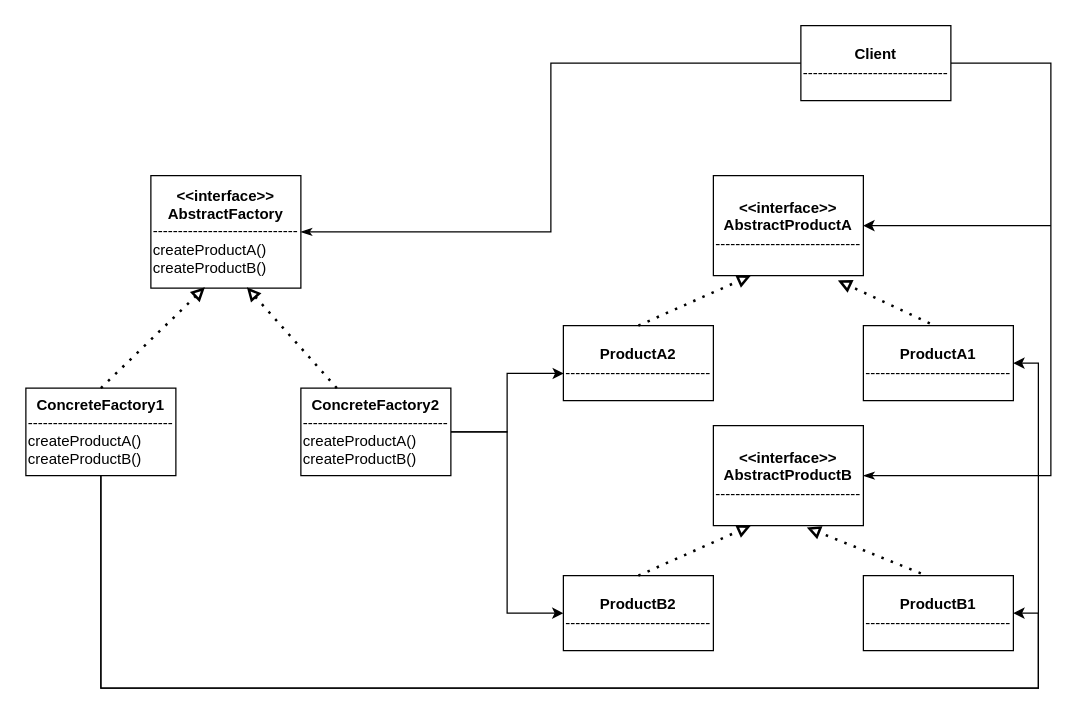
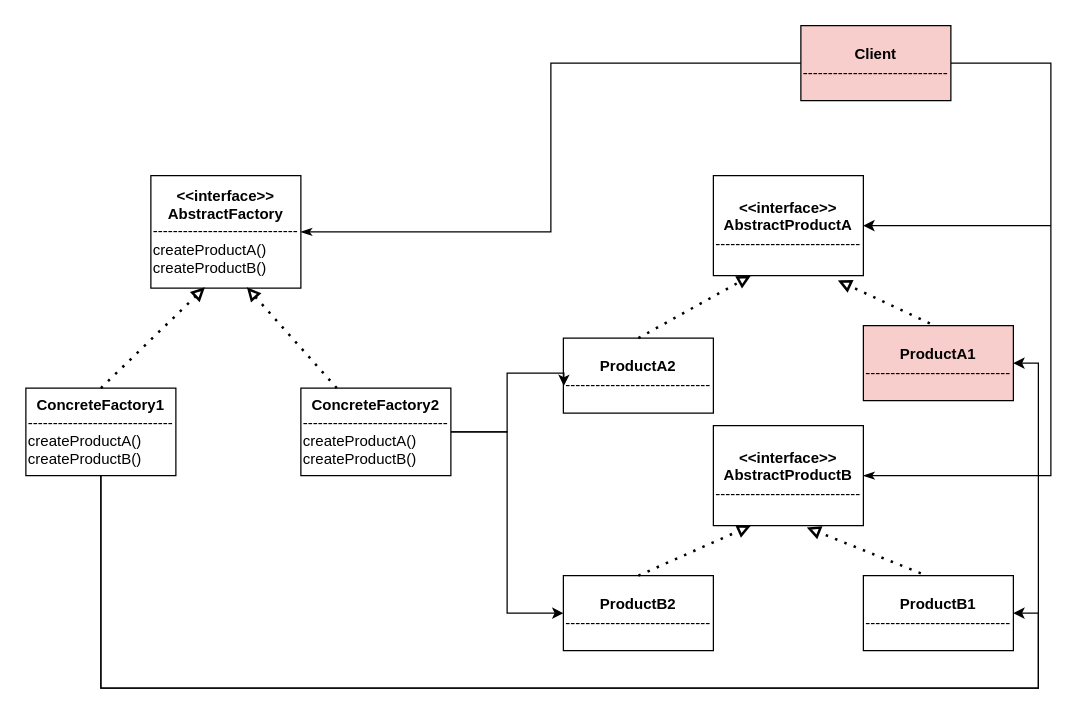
node "Client -----------------------------": fillcolor #ffffff -> #f8cecc
node "ProductA2 -----------------------------": moved (638, 363) -> (638, 376)
node "ProductA1 -----------------------------": fillcolor #ffffff -> #f8cecc
